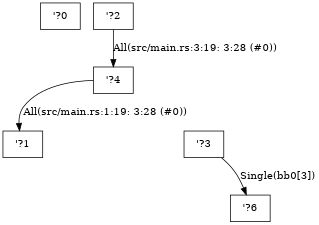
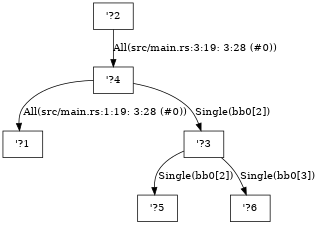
node "'?0": removed
edge "'?4" -> "'?3": added, label "Single(bb0[2])"
node "'?5": added
